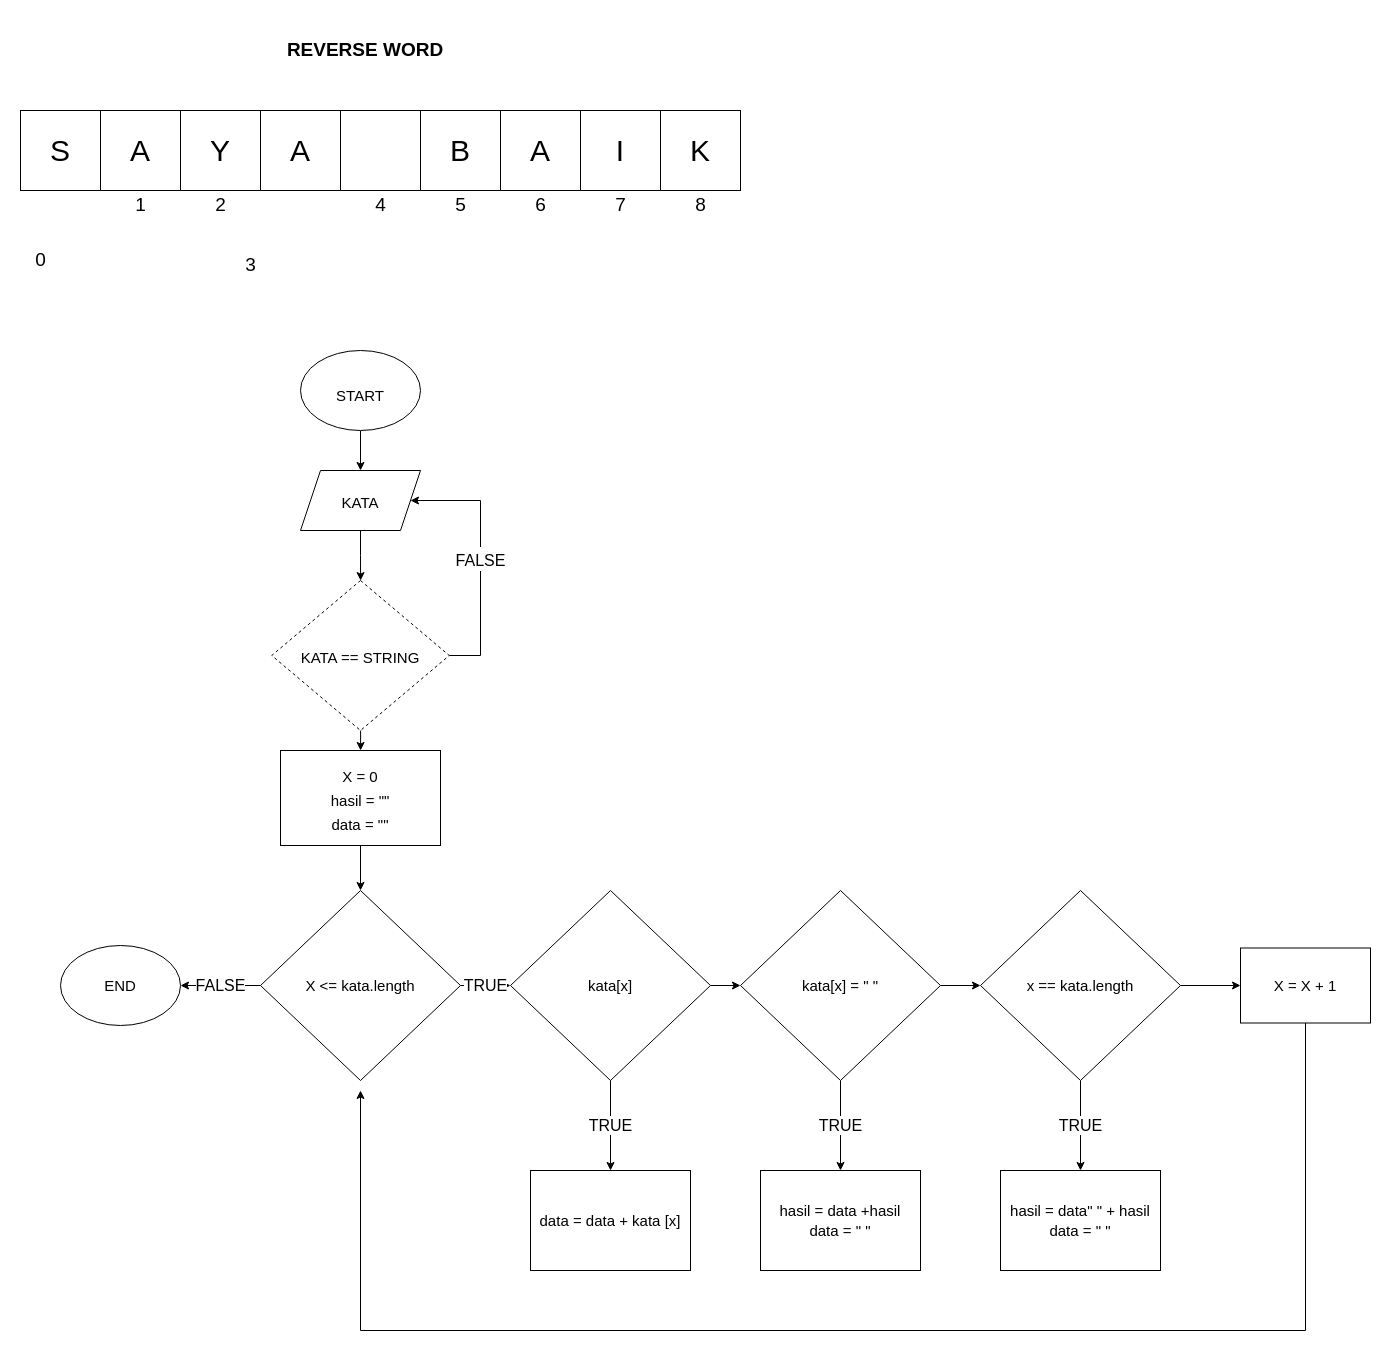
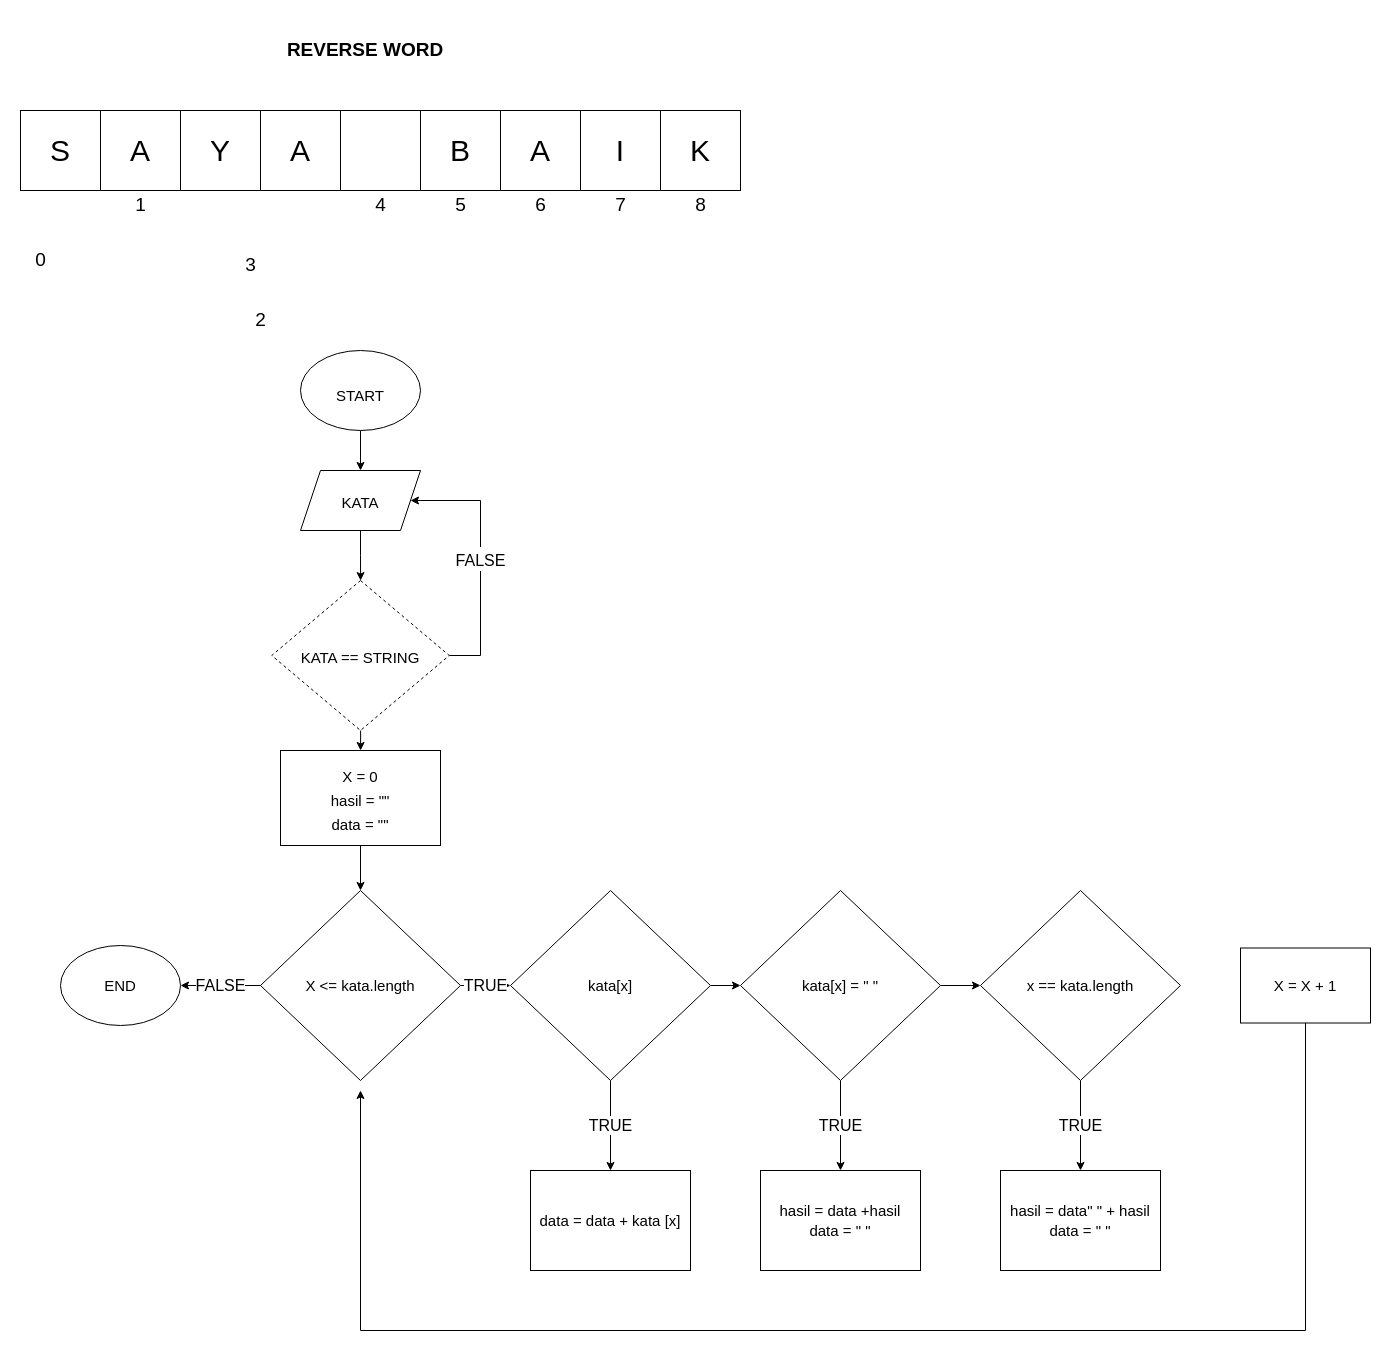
node "2": moved (221, 206) -> (261, 321)
edge "x == kata.length" -> "X = X + 1": removed
